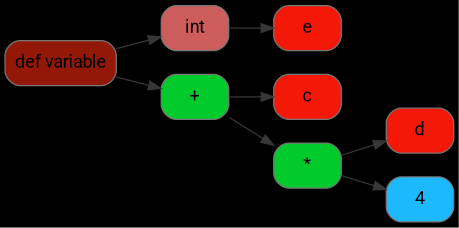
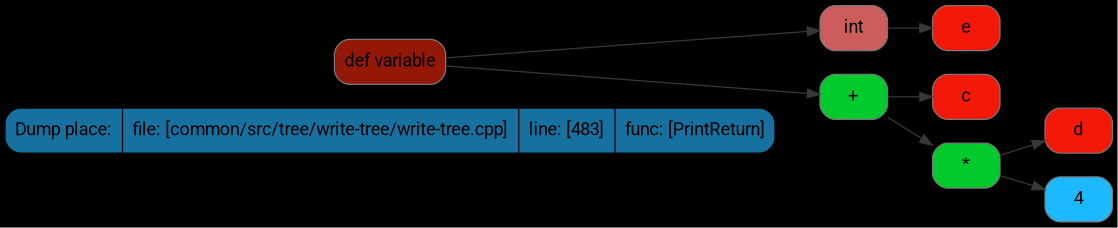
node "Dump place:": added
